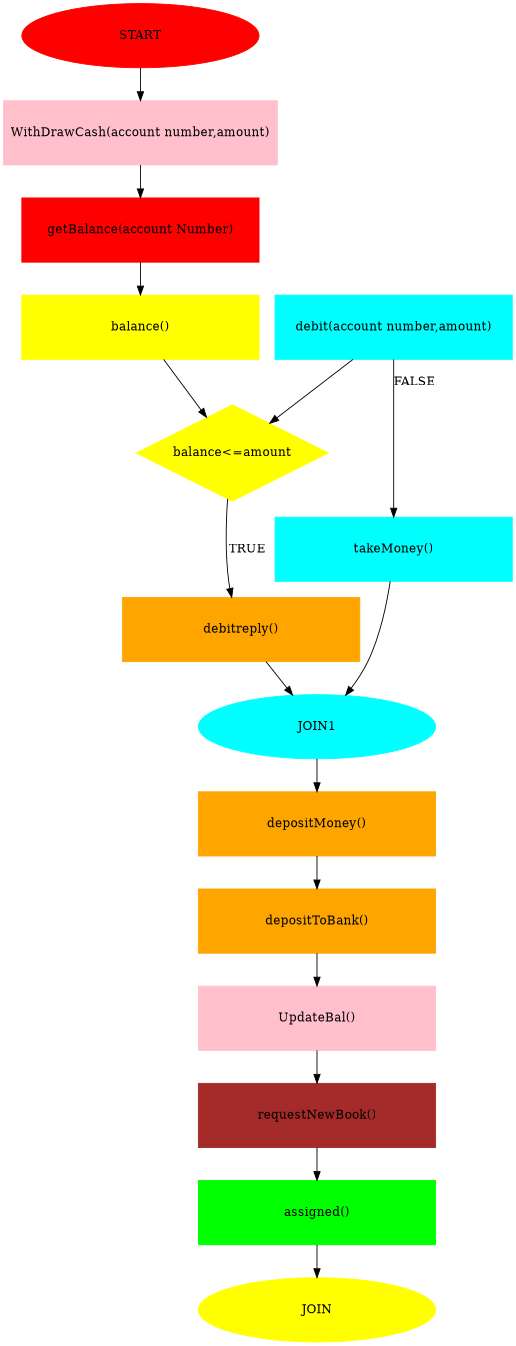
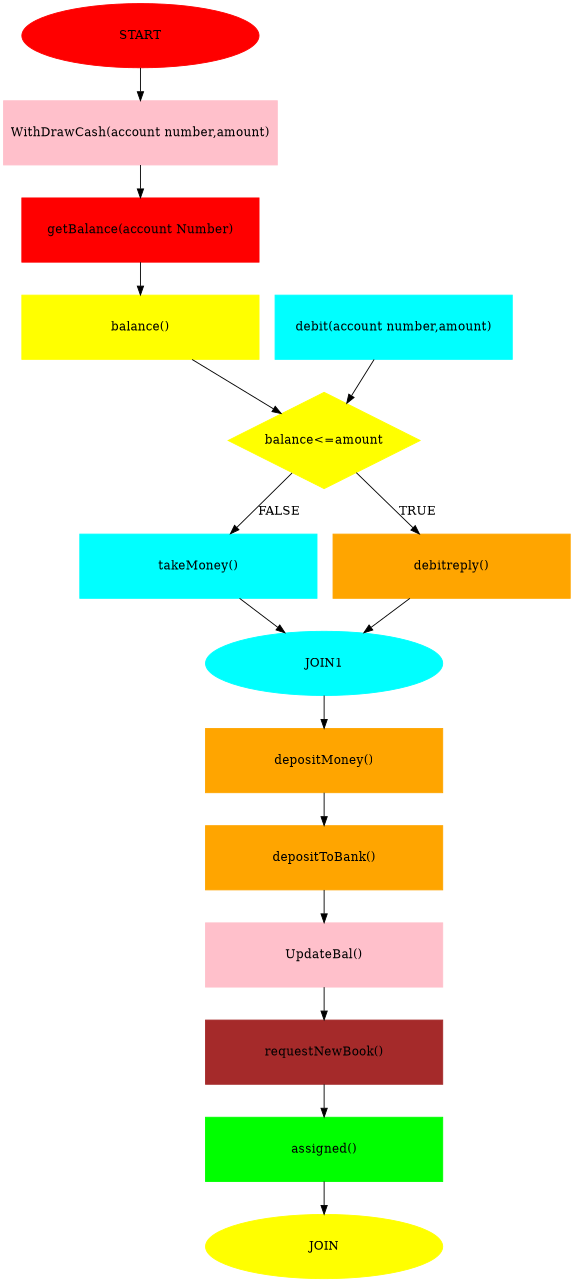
edge "debit(account number,amount)" -> "takeMoney()": now "balance<=amount" -> "takeMoney()"
